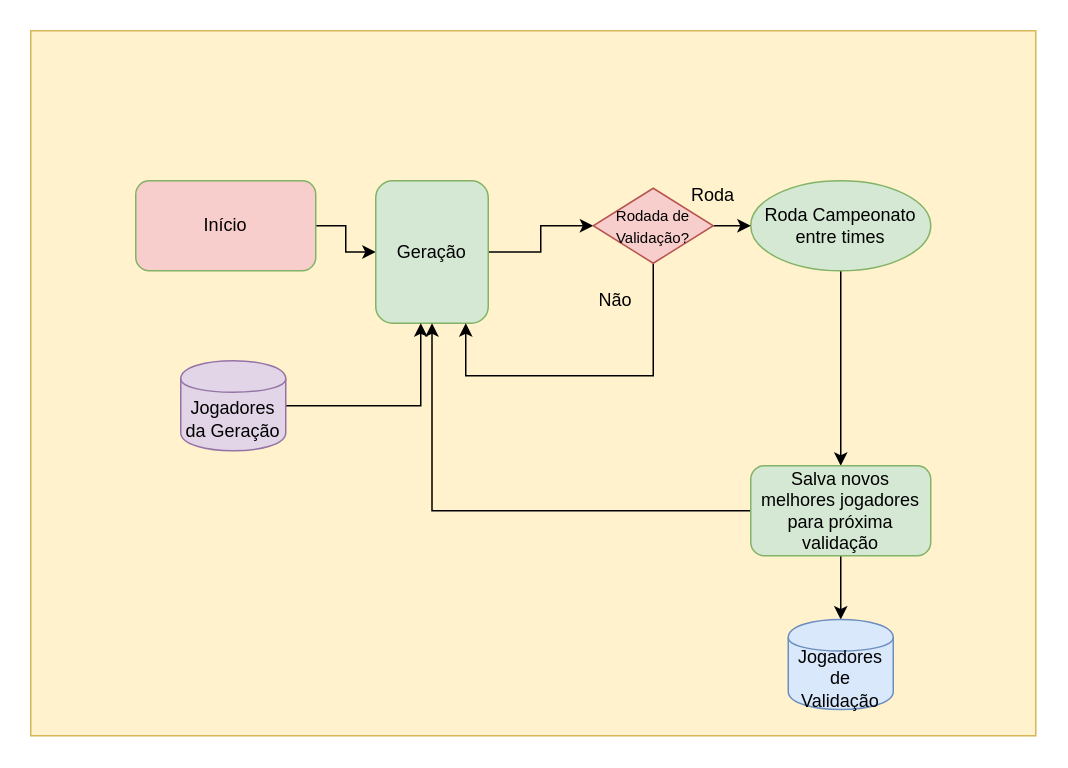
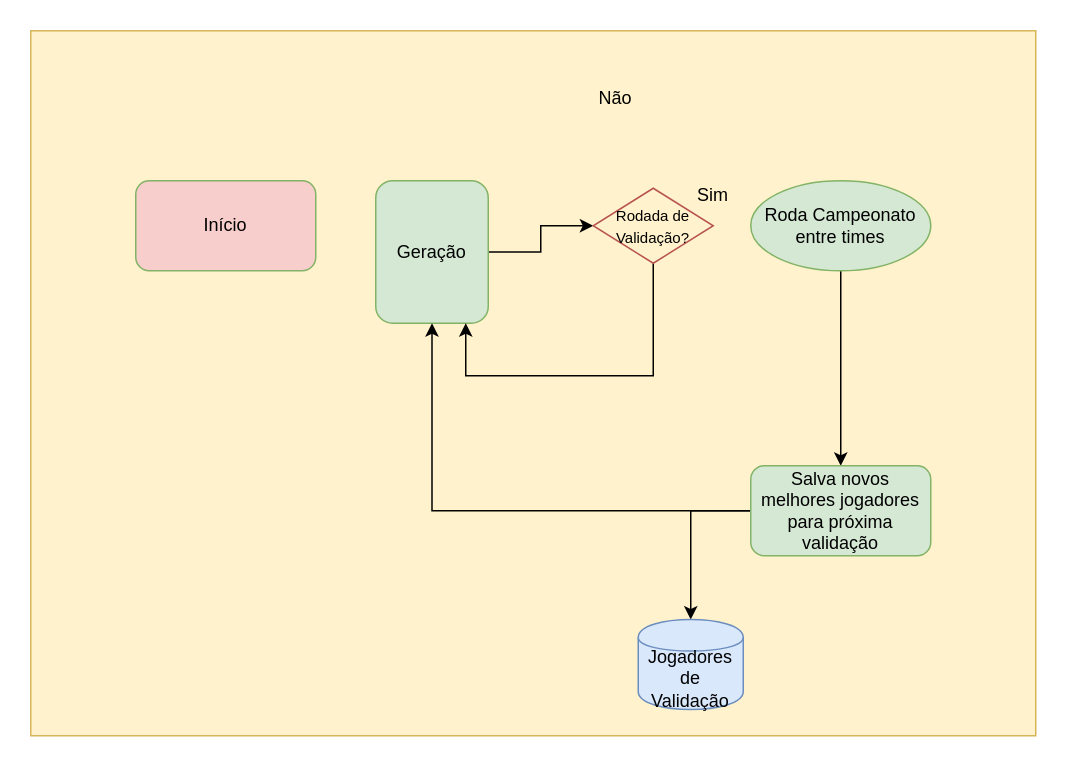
node "Roda": label "Roda" -> "Sim"
node "Rodada de Validação?": fillcolor #f8cecc -> #fff2cc
edge "Rodada de Validação?" -> "Roda Campeonato entre times": removed
edge "Início" -> "Geração": removed
node "Não": moved (616, 301) -> (616, 98)
node "Jogadores da Geração": removed
edge "Jogadores da Geração" -> "Geração": removed
node "Jogadores de Validação": moved (841, 665) -> (691, 665)
